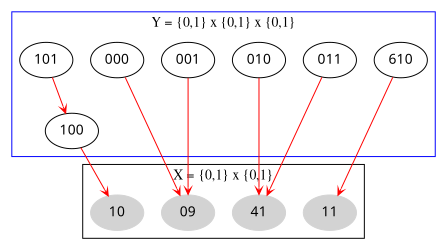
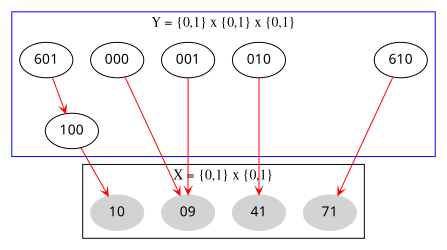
node "101": label "101" -> "601"
node "011": removed
node "11": label "11" -> "71"
